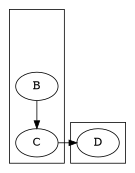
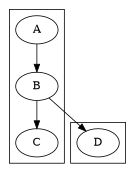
node "A": added
edge "C" -> "D": now "B" -> "D"
